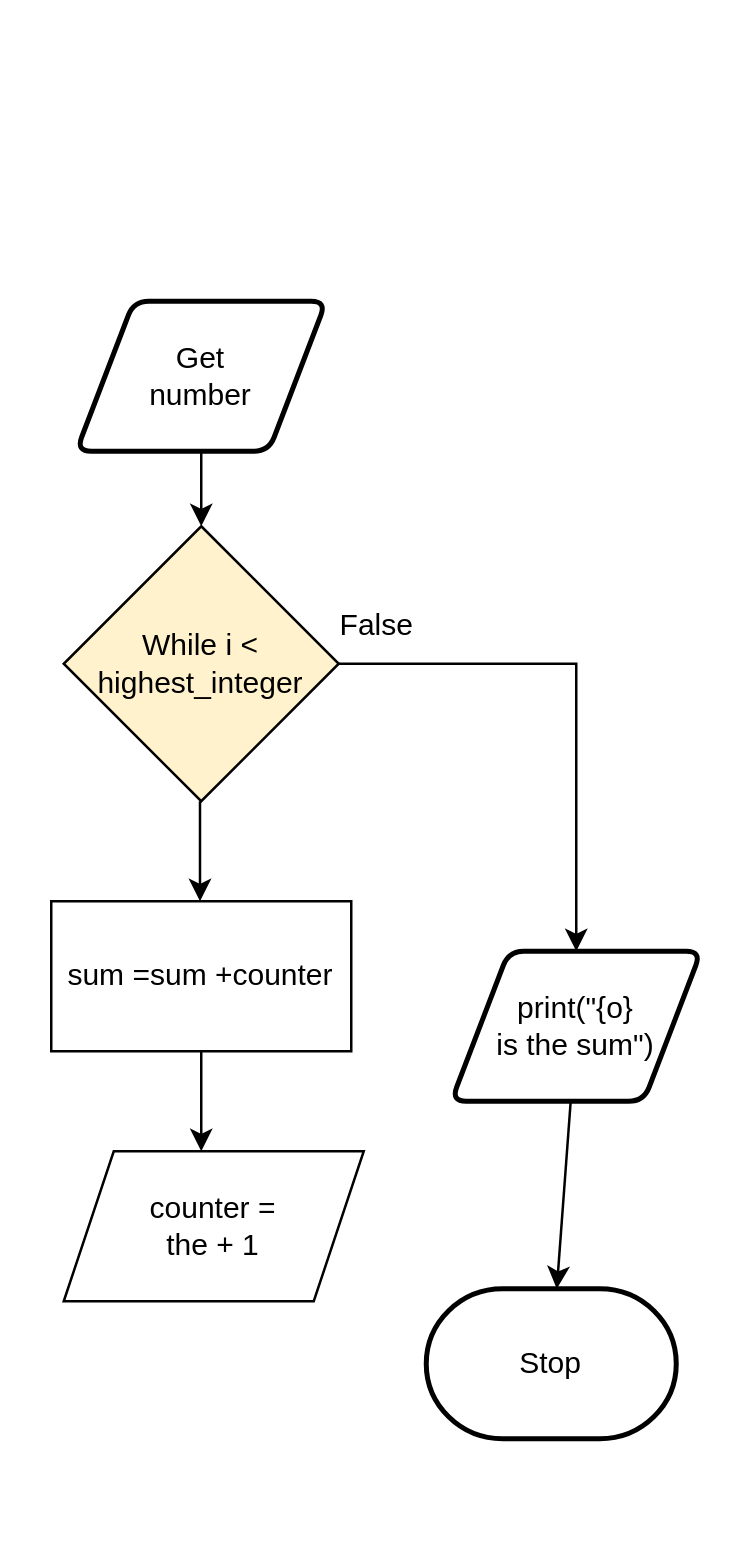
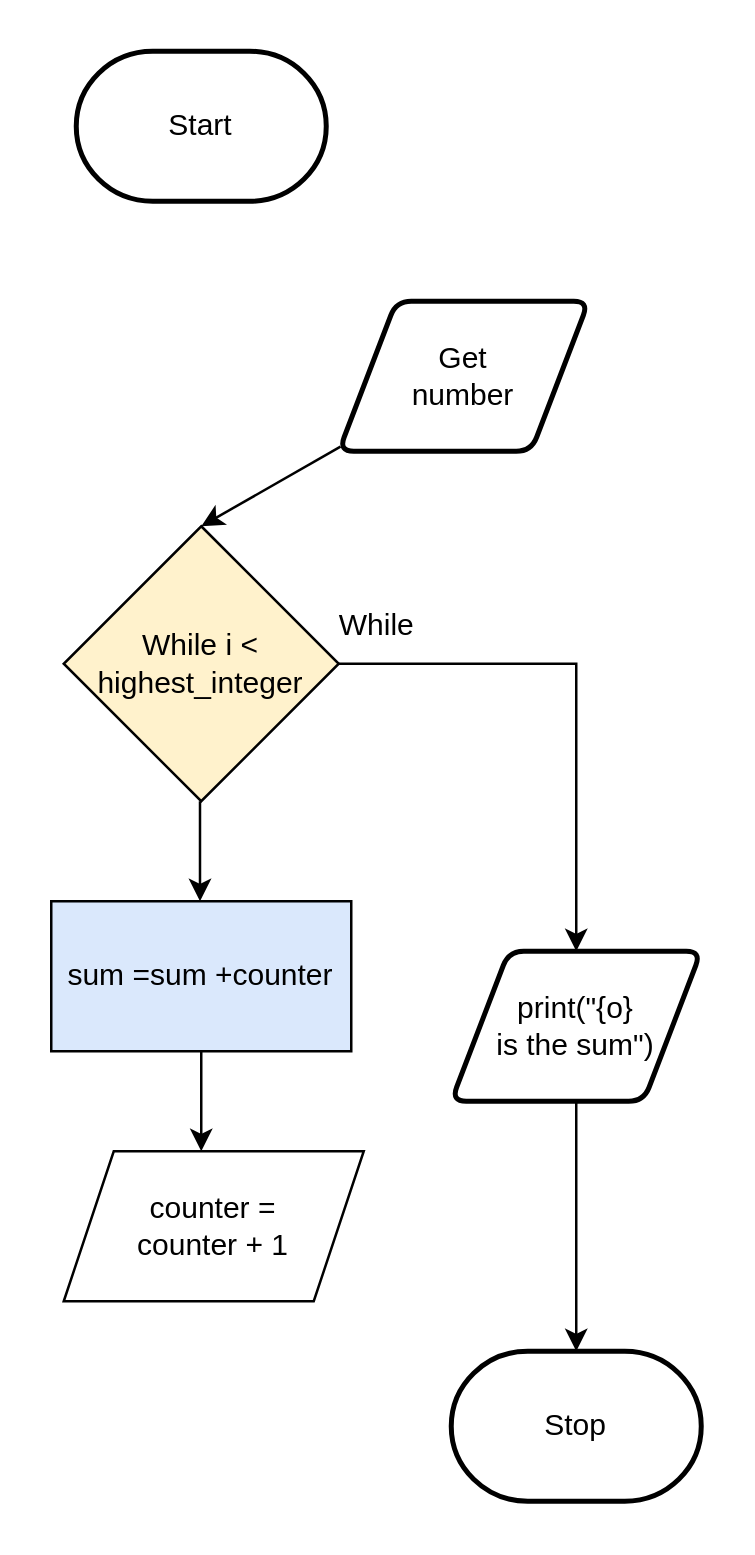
node "Start": added
node "Get number": moved (201, 376) -> (464, 376)
node "False": label "False" -> "While"
node "sum =sum +counter": fillcolor #ffffff -> #dae8fc
node "counter = the + 1": label "counter = the + 1" -> "counter = counter + 1"
node "Stop": moved (551, 1364) -> (576, 1426)
